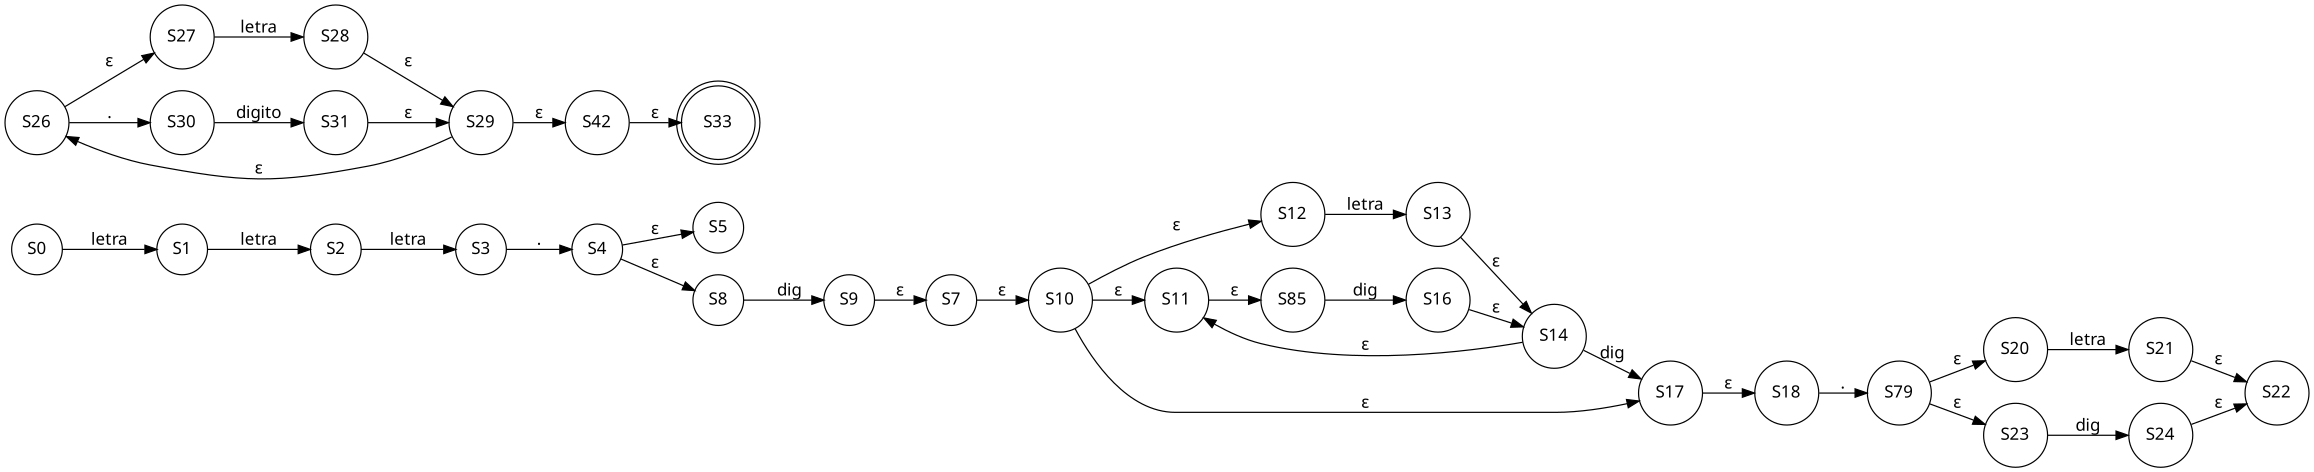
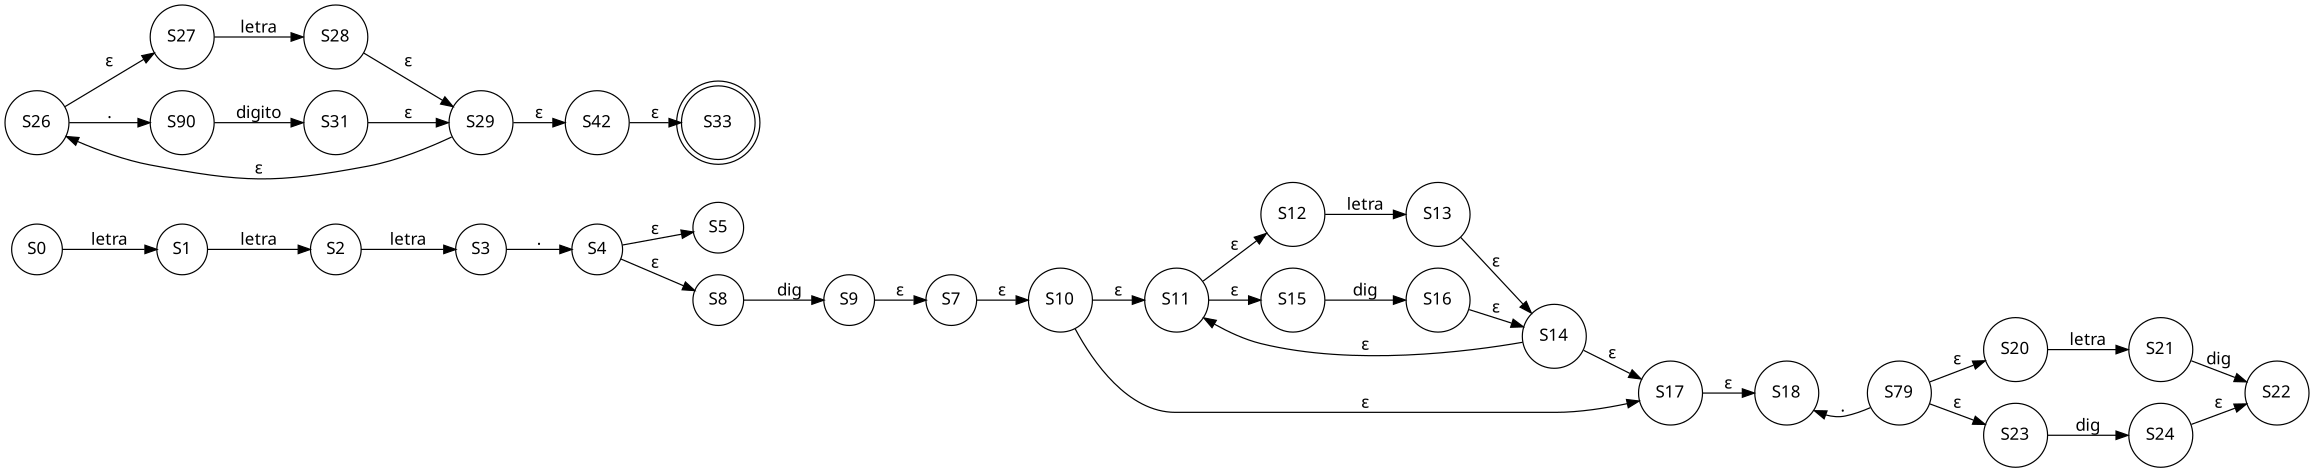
node "S30": label "S30" -> "S90"
edge "S10" -> "S12": now "S11" -> "S12"
node "S85": label "S85" -> "S15"
edge "S14" -> "S17": label "dig" -> "ε"
edge "S21" -> "S22": label "ε" -> "dig"
edge "S18" -> "S79": reversed
